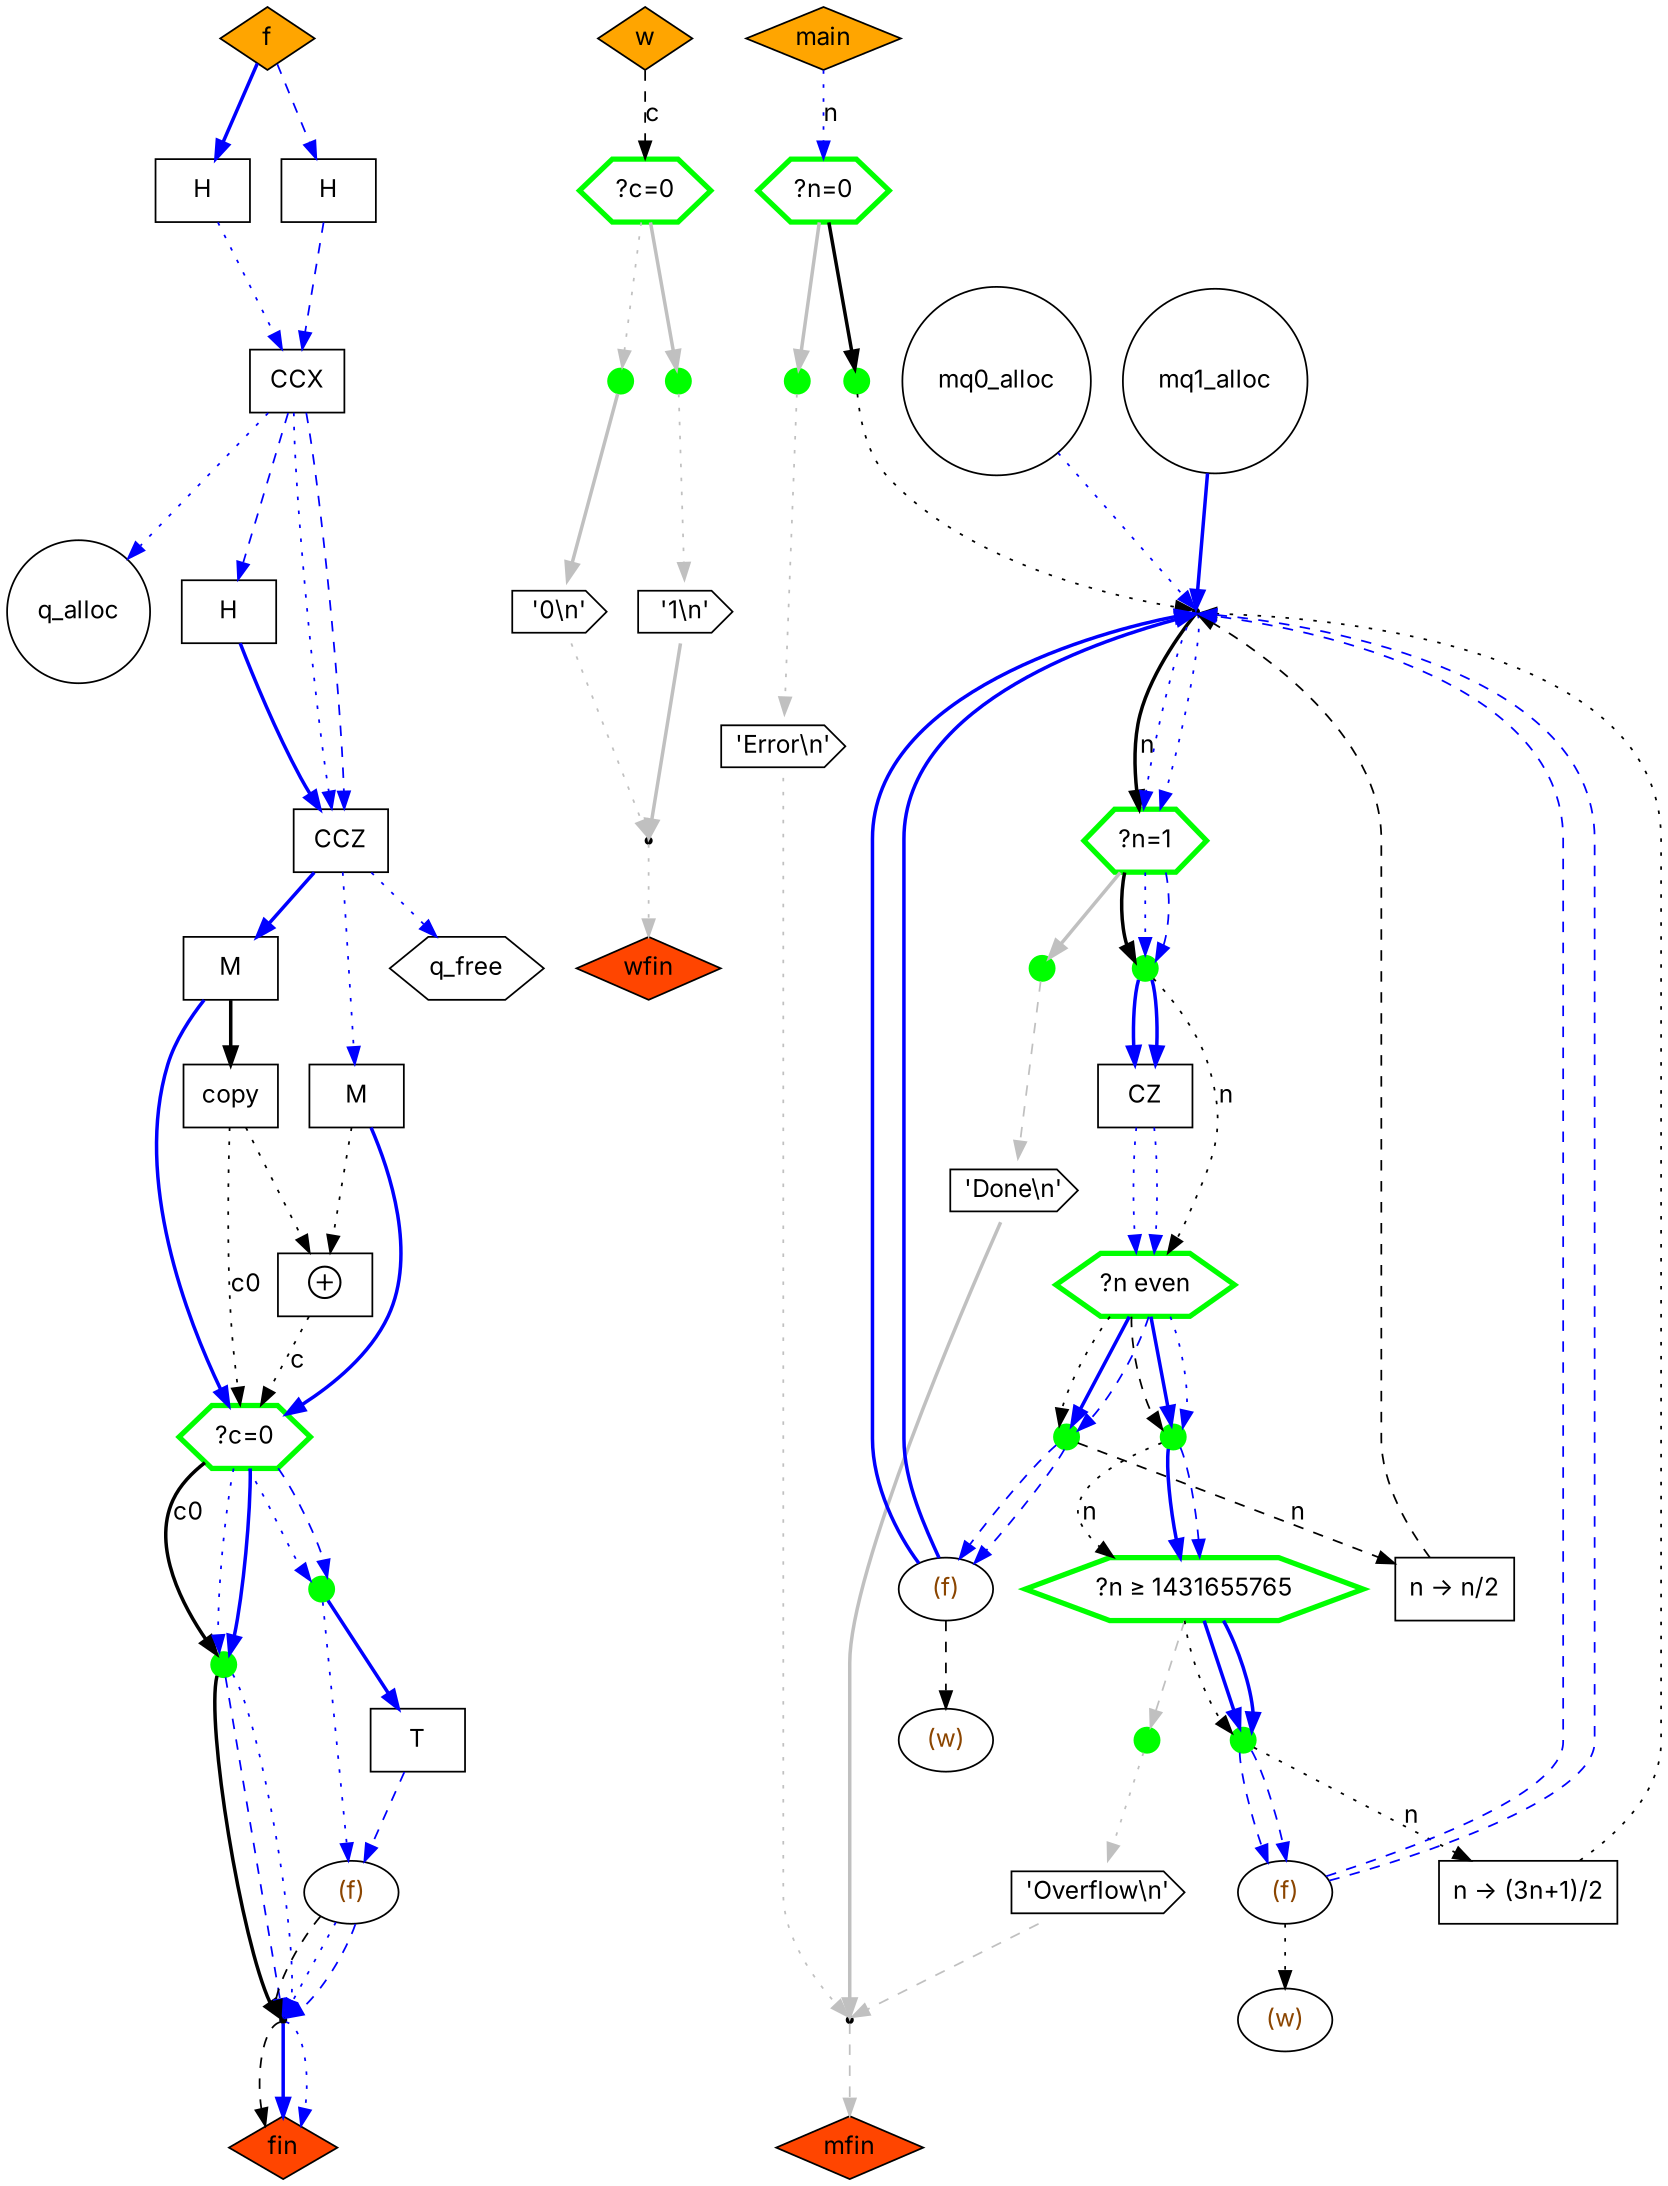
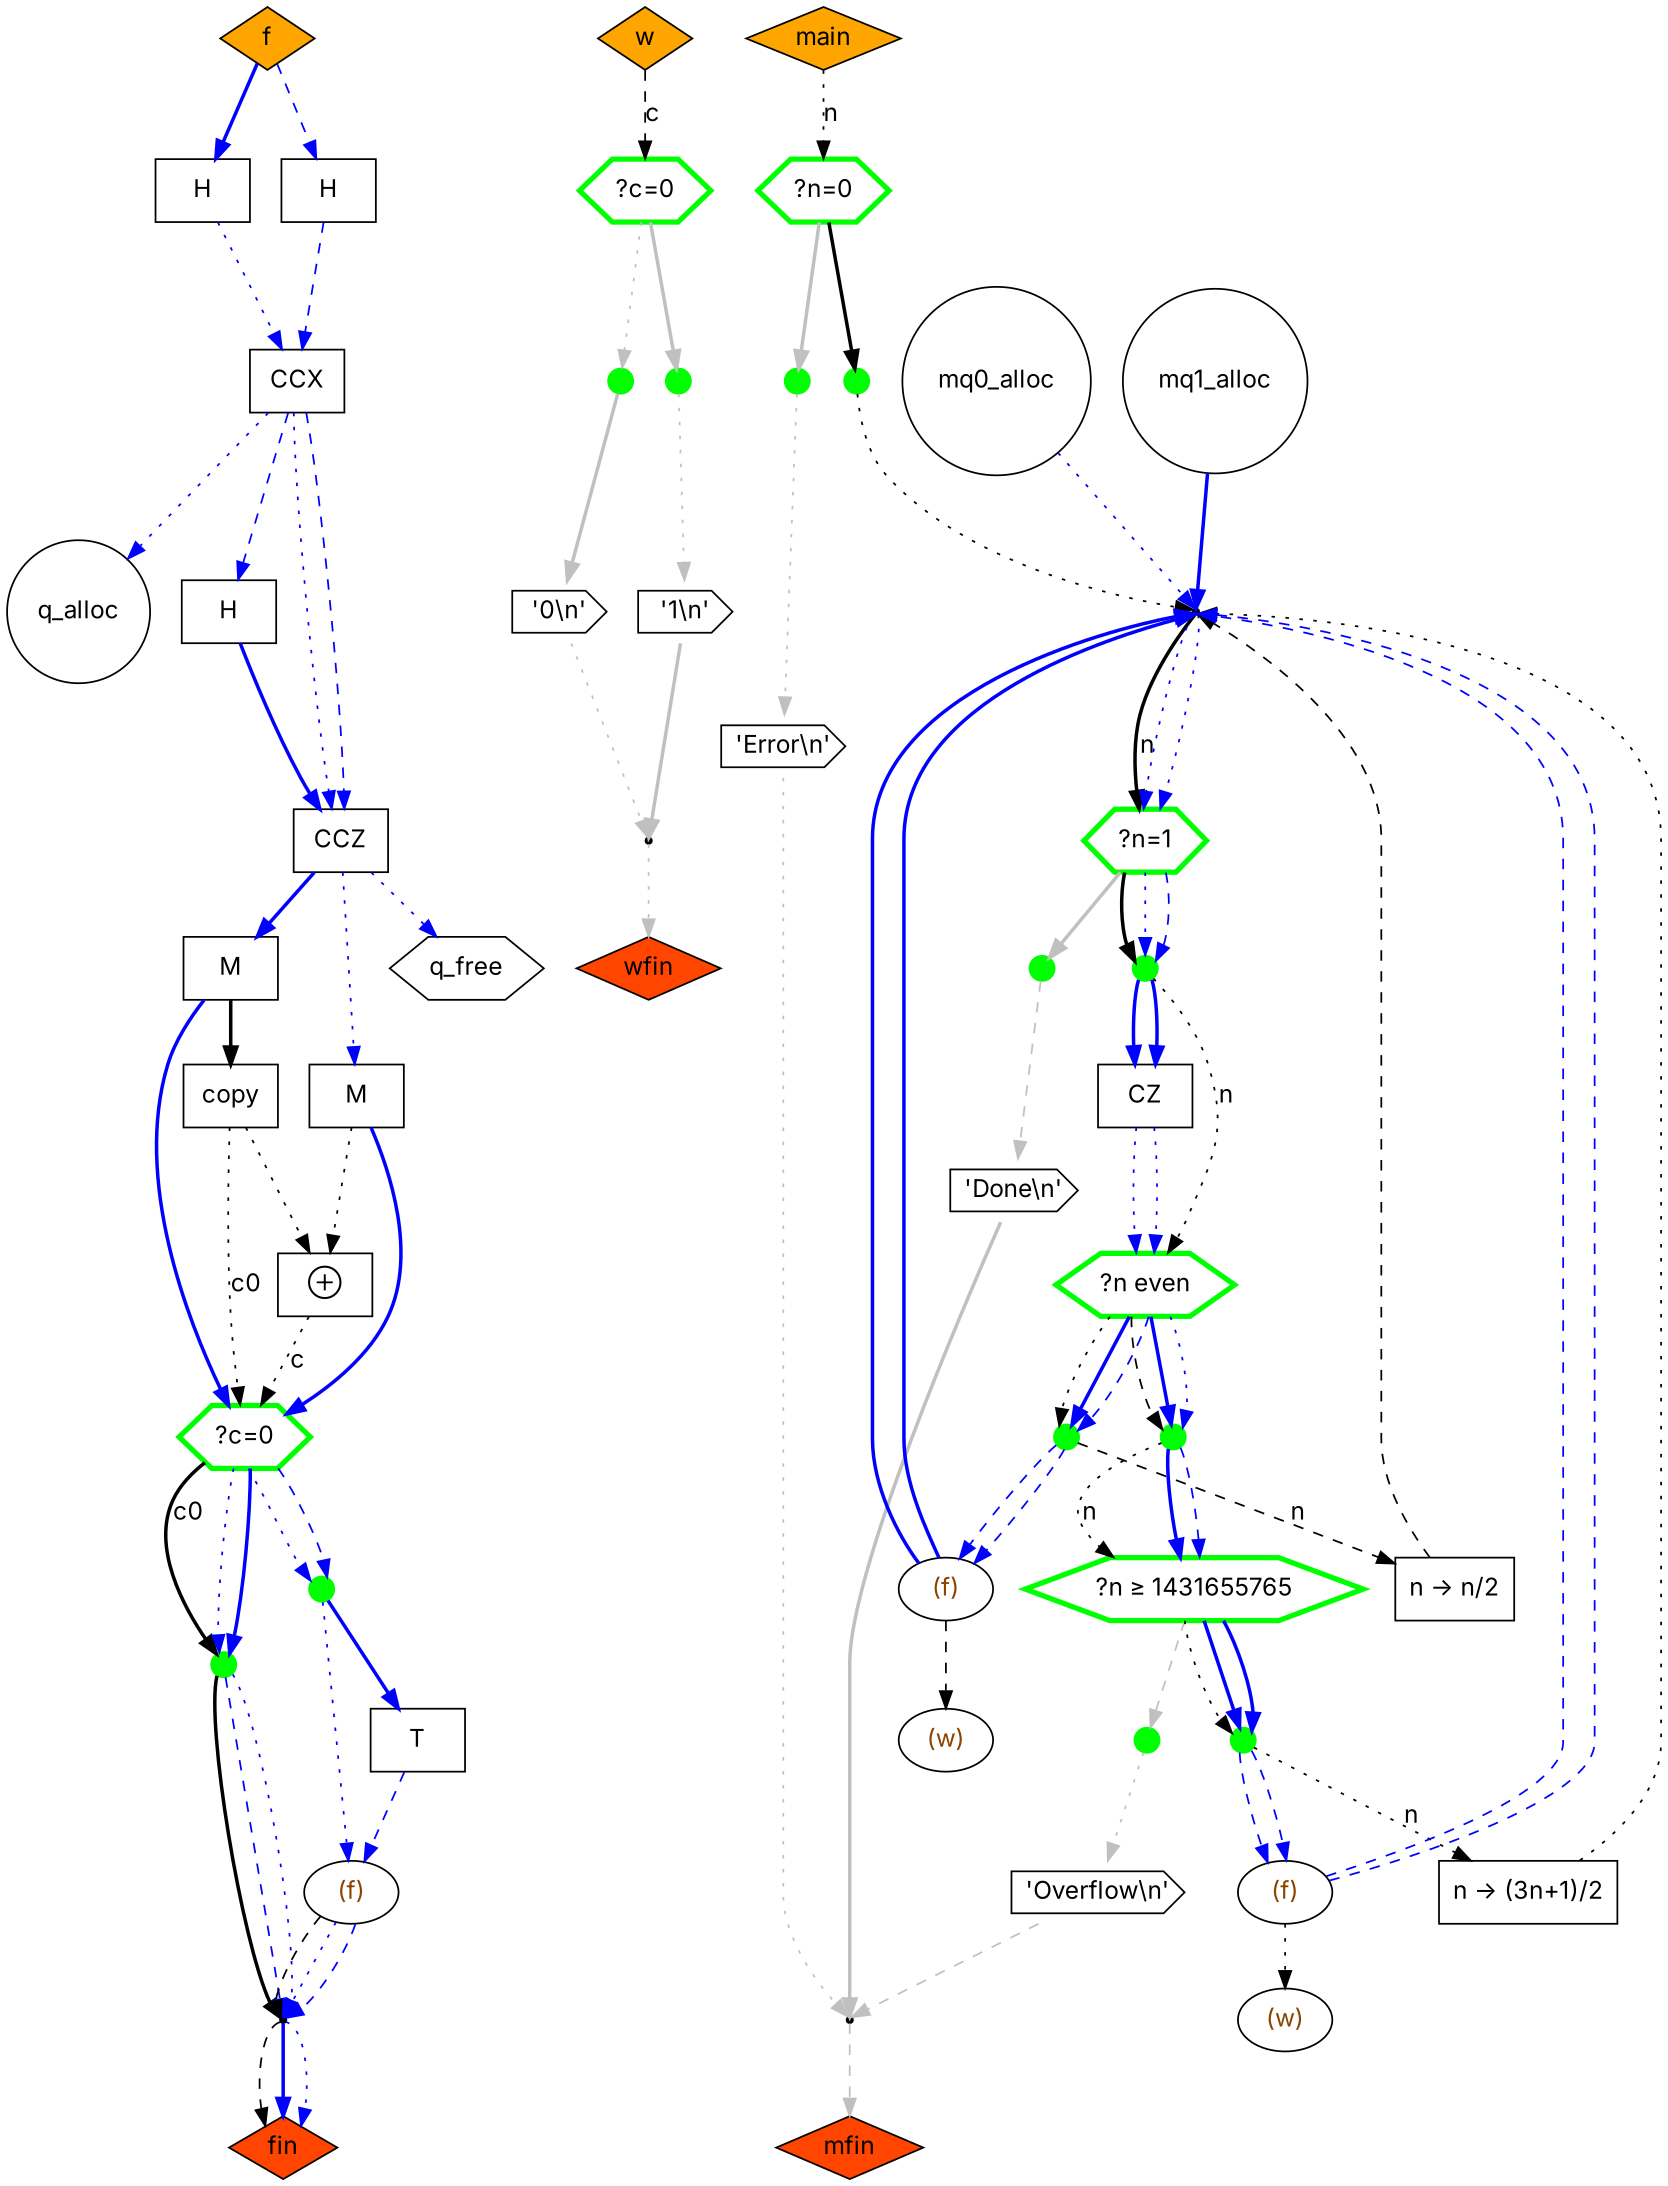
edge "main" -> "?n=0": color blue -> black
